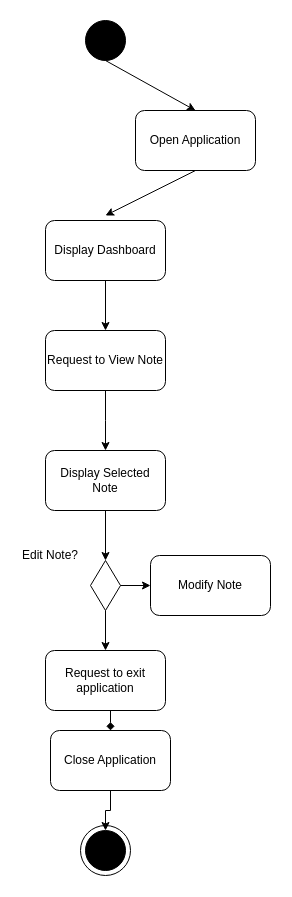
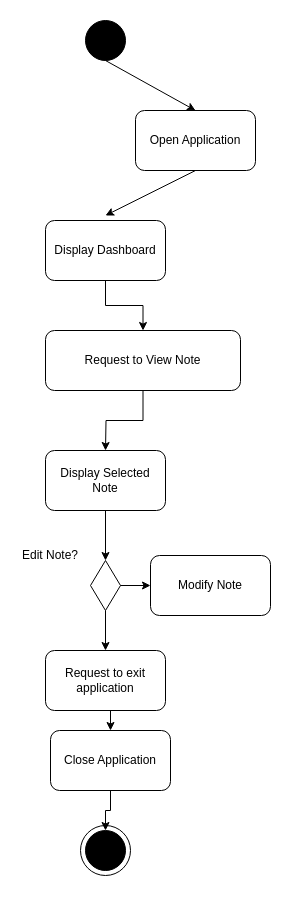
node "Request to View Note": size 120x60 -> 195x60
edge "Request to exit application" -> "Close Application": arrowhead diamond -> classic
